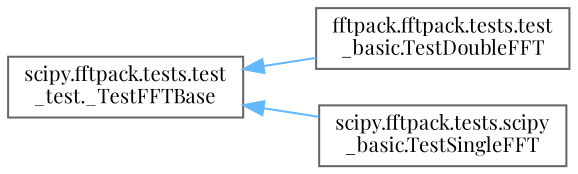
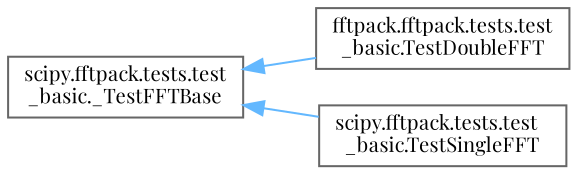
node "scipy.fftpack.tests.test _test._TestFFTBase": label "scipy.fftpack.tests.test _test._TestFFTBase" -> "scipy.fftpack.tests.test _basic._TestFFTBase"
node "scipy.fftpack.tests.scipy _basic.TestSingleFFT": label "scipy.fftpack.tests.scipy _basic.TestSingleFFT" -> "scipy.fftpack.tests.test _basic.TestSingleFFT"
